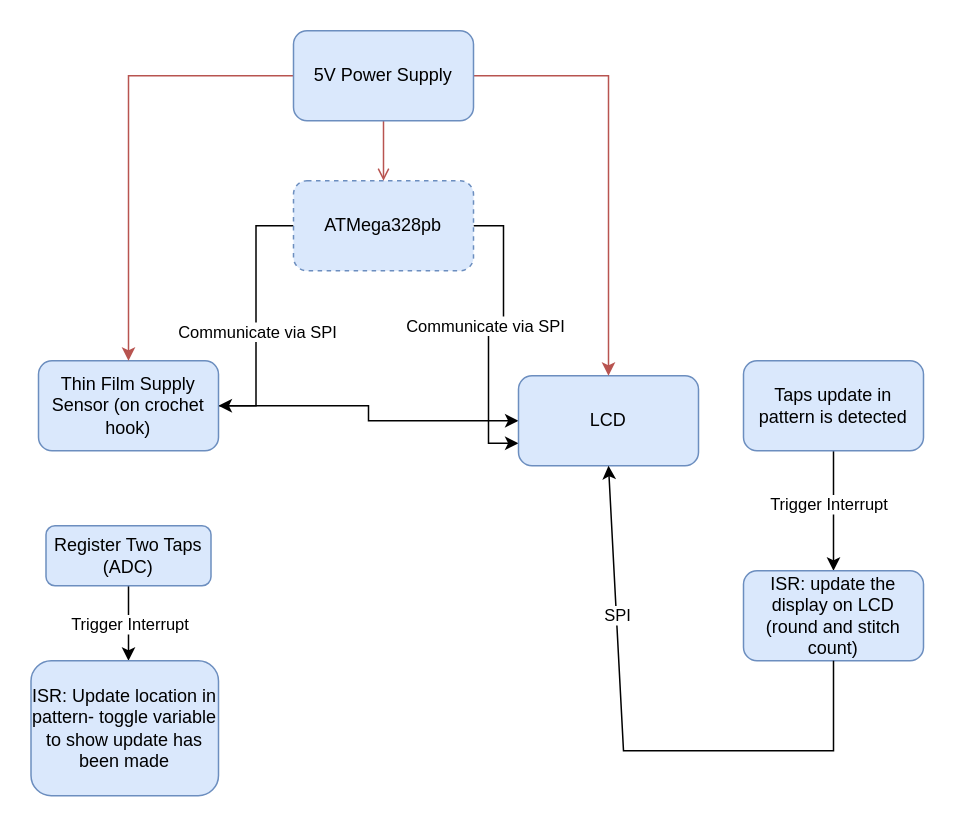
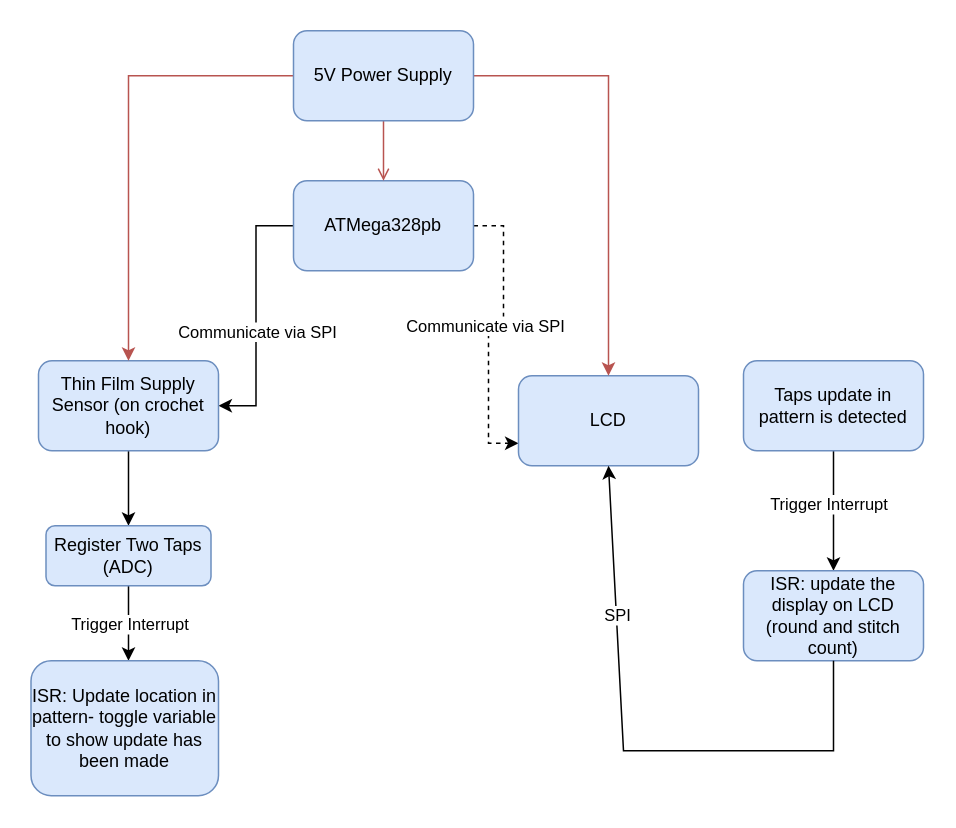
node "ATMega328pb": style dashed -> solid
edge "ATMega328pb" -> "LCD": style solid -> dashed
edge "Thin Film Supply Sensor (on crochet hook)" -> "LCD": now "Thin Film Supply Sensor (on crochet hook)" -> "Register Two Taps (ADC)"
